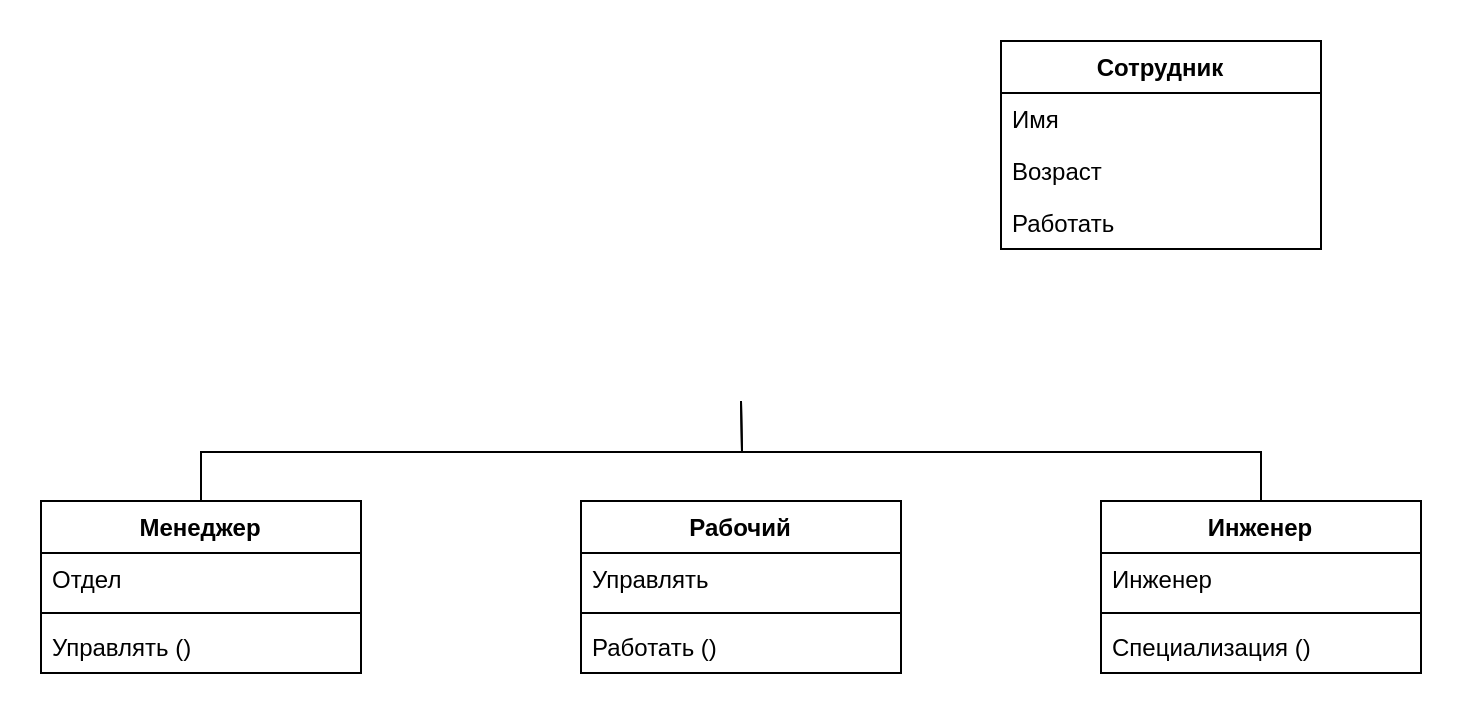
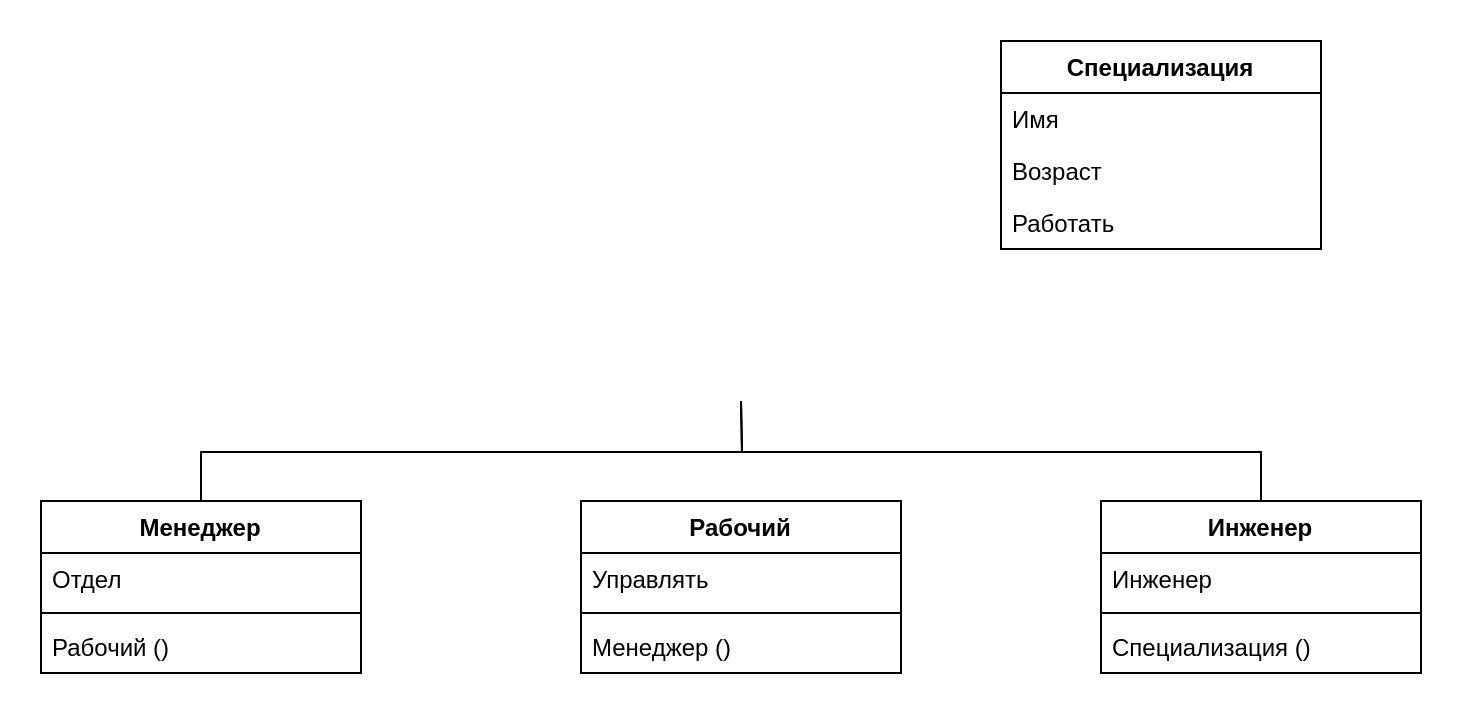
node "Сотрудник": label "Сотрудник" -> "Специализация"
node "Управлять ()": label "Управлять ()" -> "Рабочий ()"
node "Работать ()": label "Работать ()" -> "Менеджер ()"
